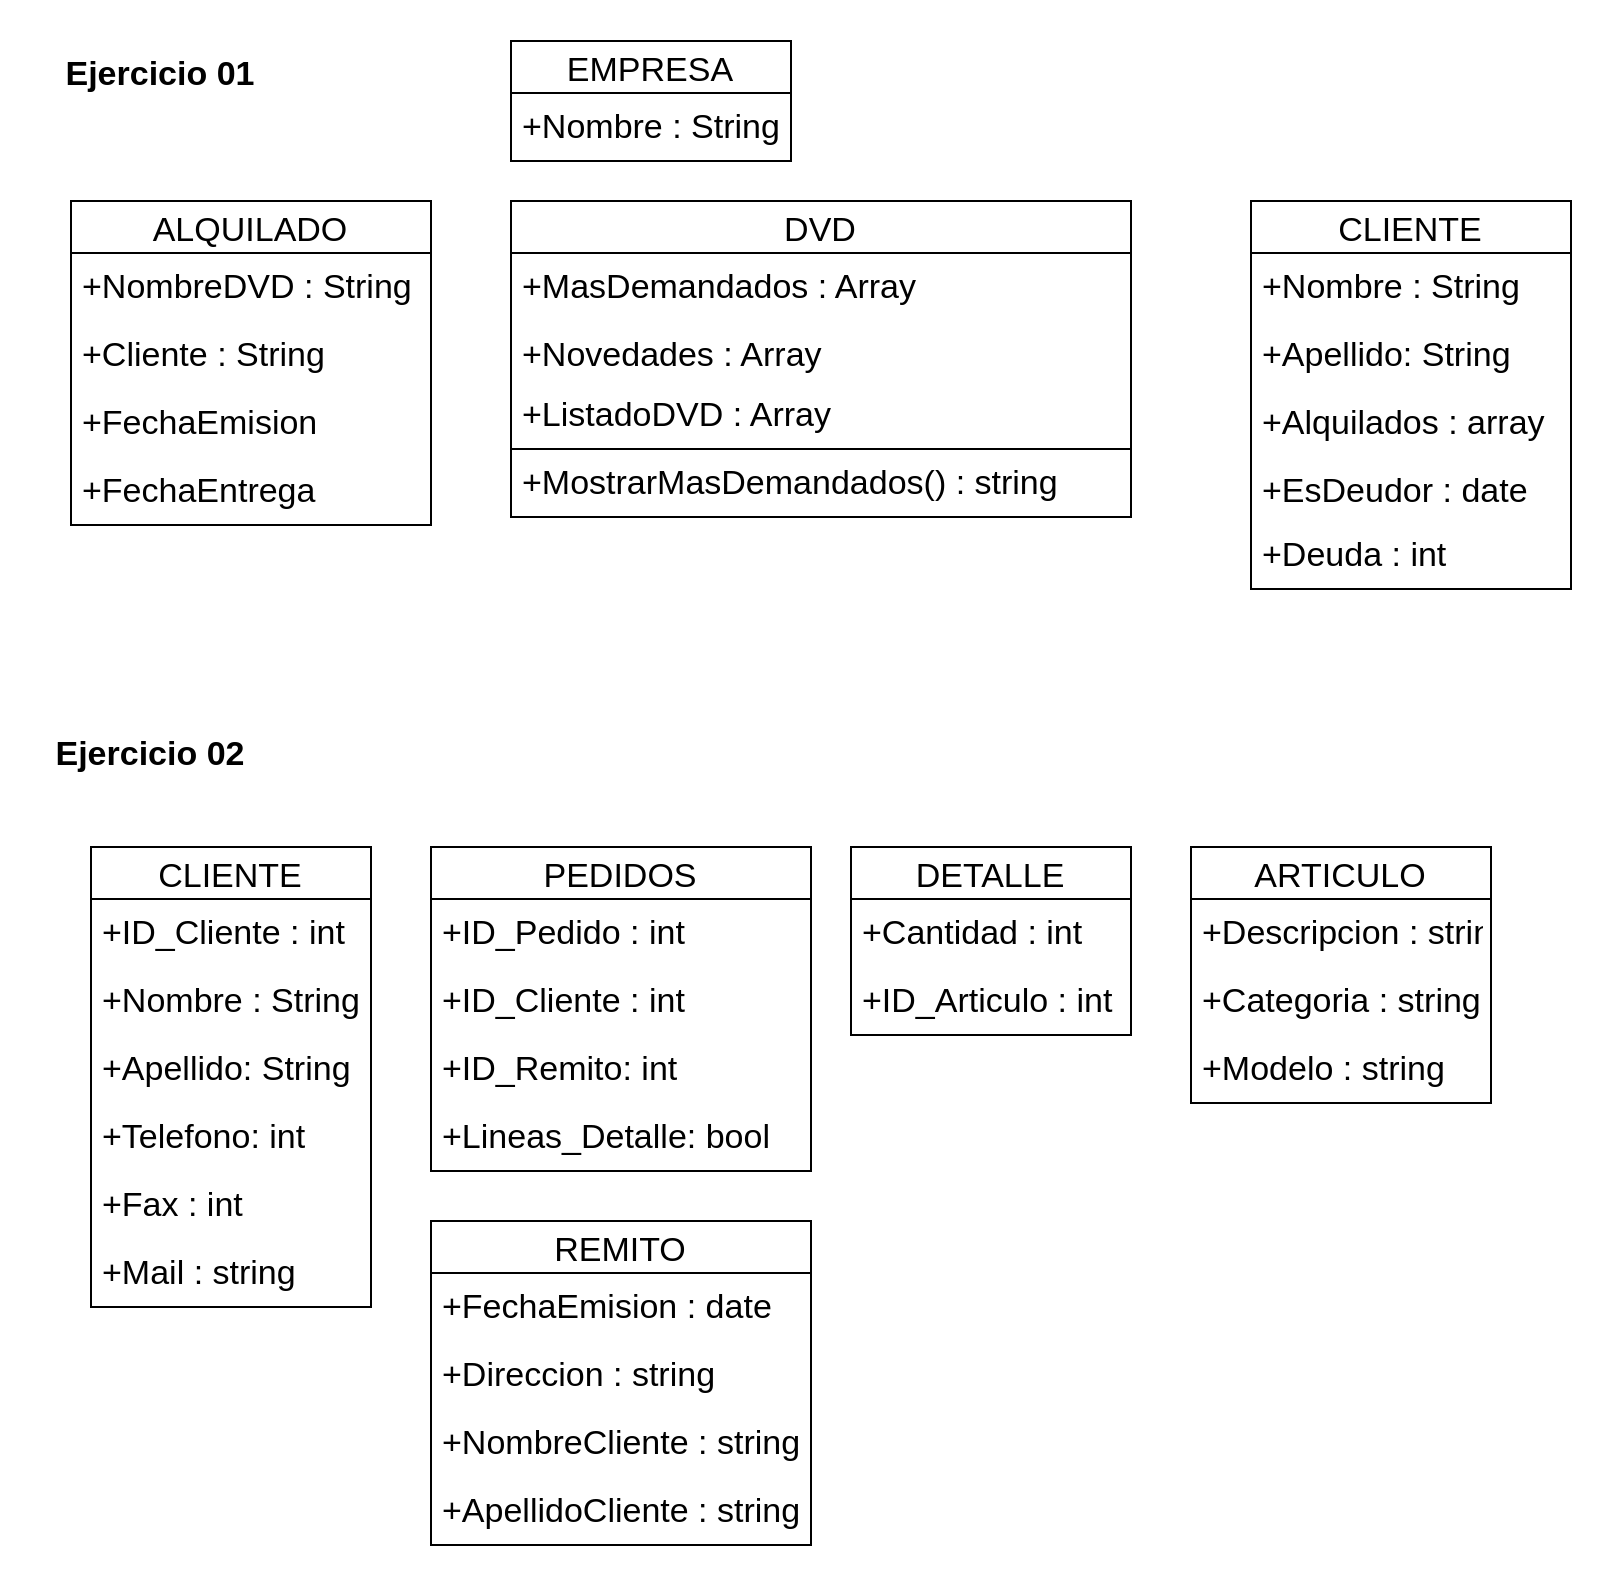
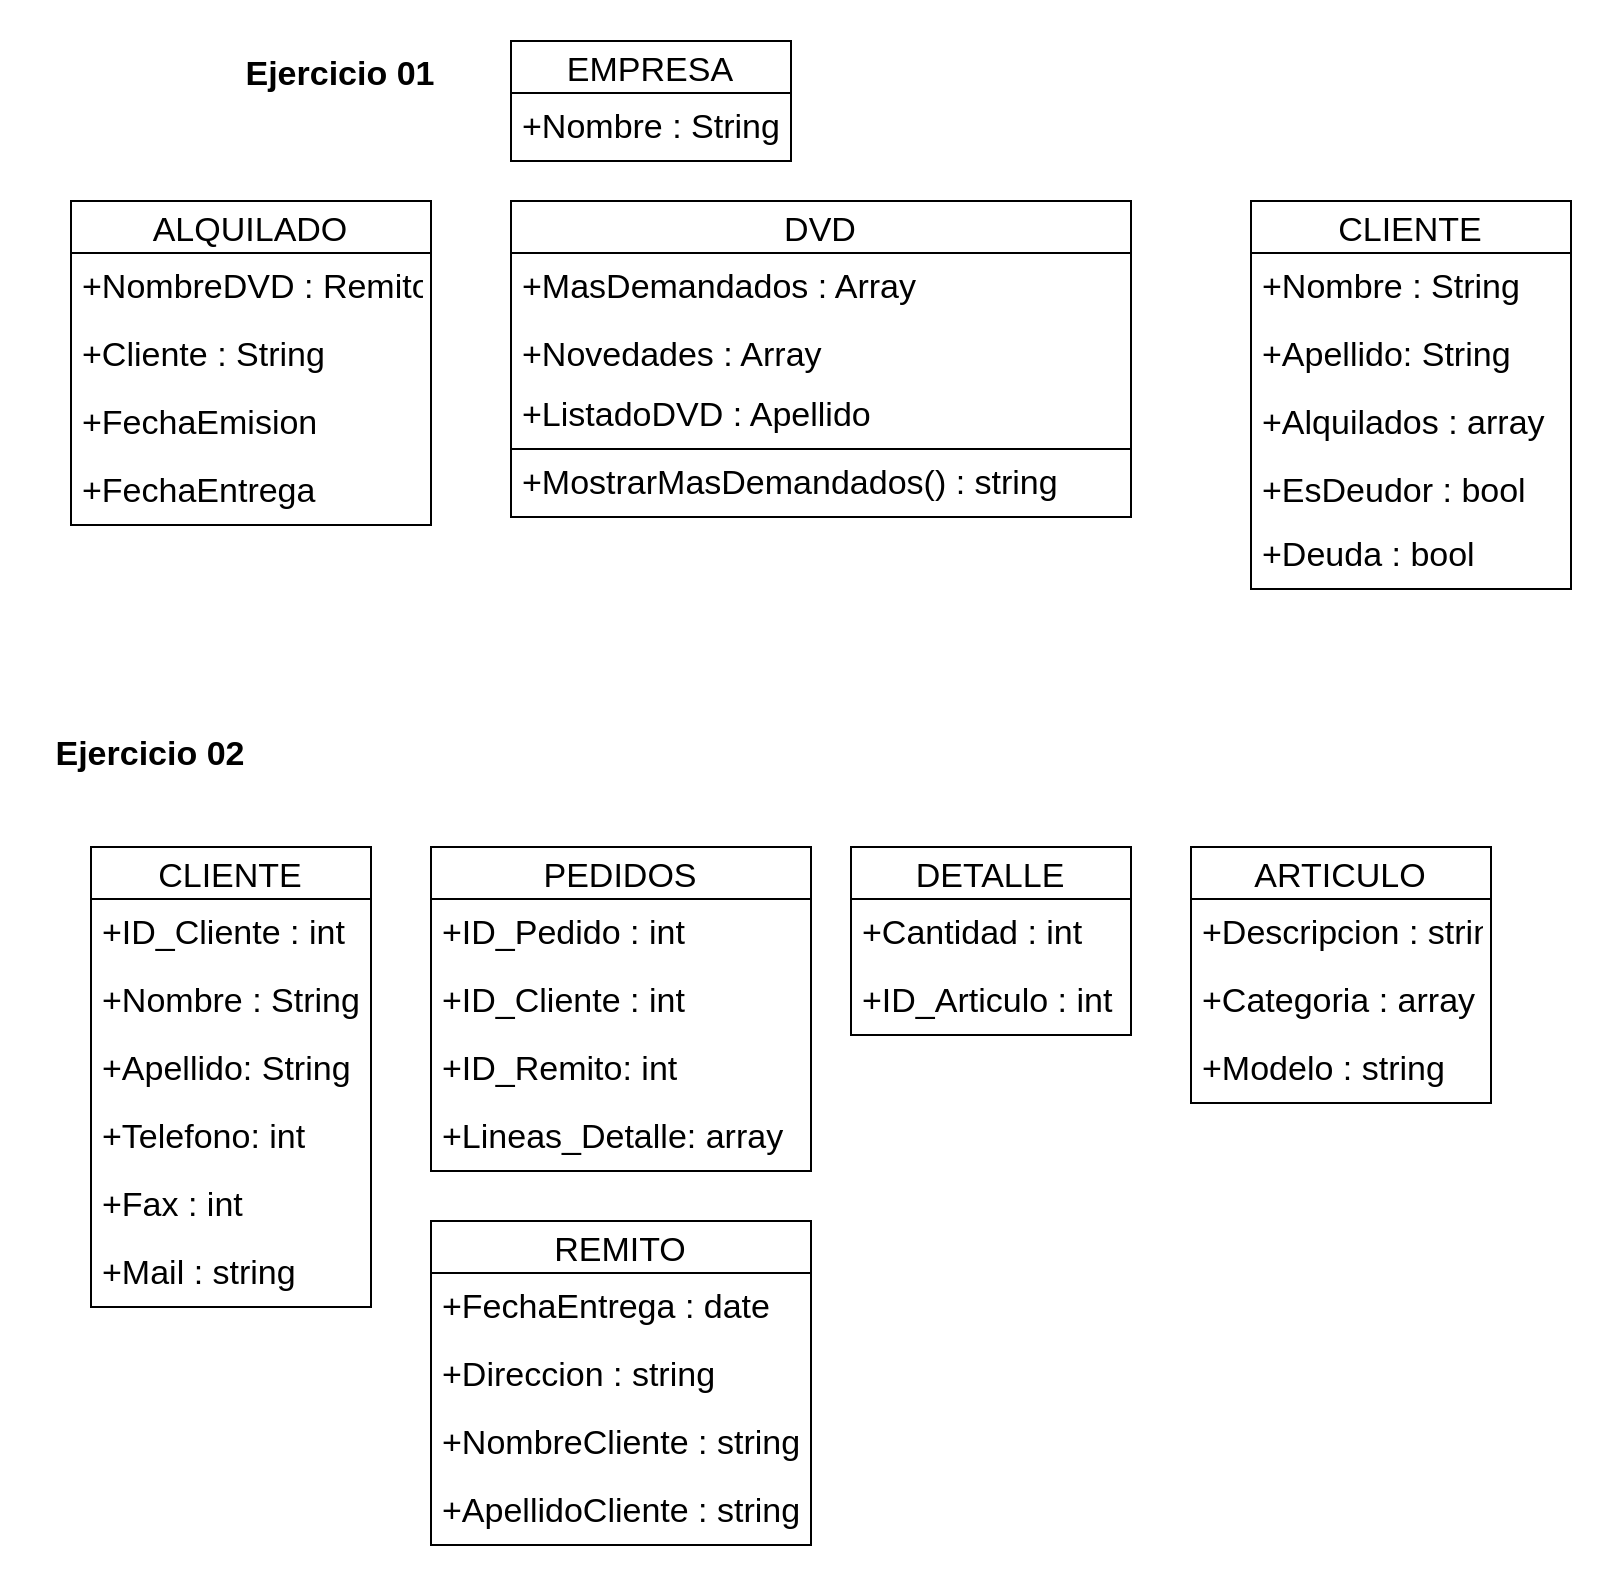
node "Ejercicio 01": moved (161, 71) -> (341, 71)
node "+NombreDVD : String": label "+NombreDVD : String" -> "+NombreDVD : Remito"
node "+ListadoDVD : Array": label "+ListadoDVD : Array" -> "+ListadoDVD : Apellido"
node "+EsDeudor : date": label "+EsDeudor : date" -> "+EsDeudor : bool"
node "+Deuda : int": label "+Deuda : int" -> "+Deuda : bool"
node "+Categoria : string": label "+Categoria : string" -> "+Categoria : array"
node "+Lineas_Detalle: bool": label "+Lineas_Detalle: bool" -> "+Lineas_Detalle: array"
node "+FechaEmision : date": label "+FechaEmision : date" -> "+FechaEntrega : date"
